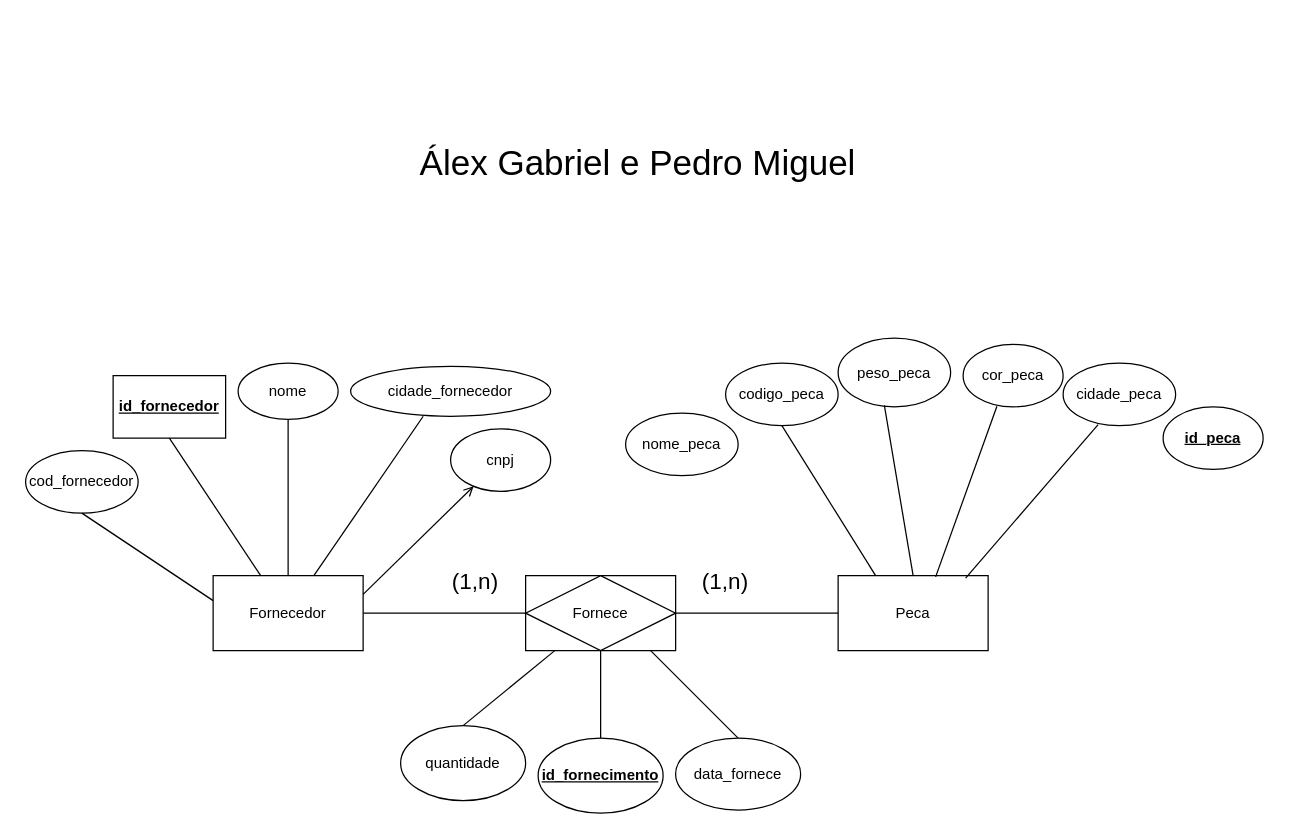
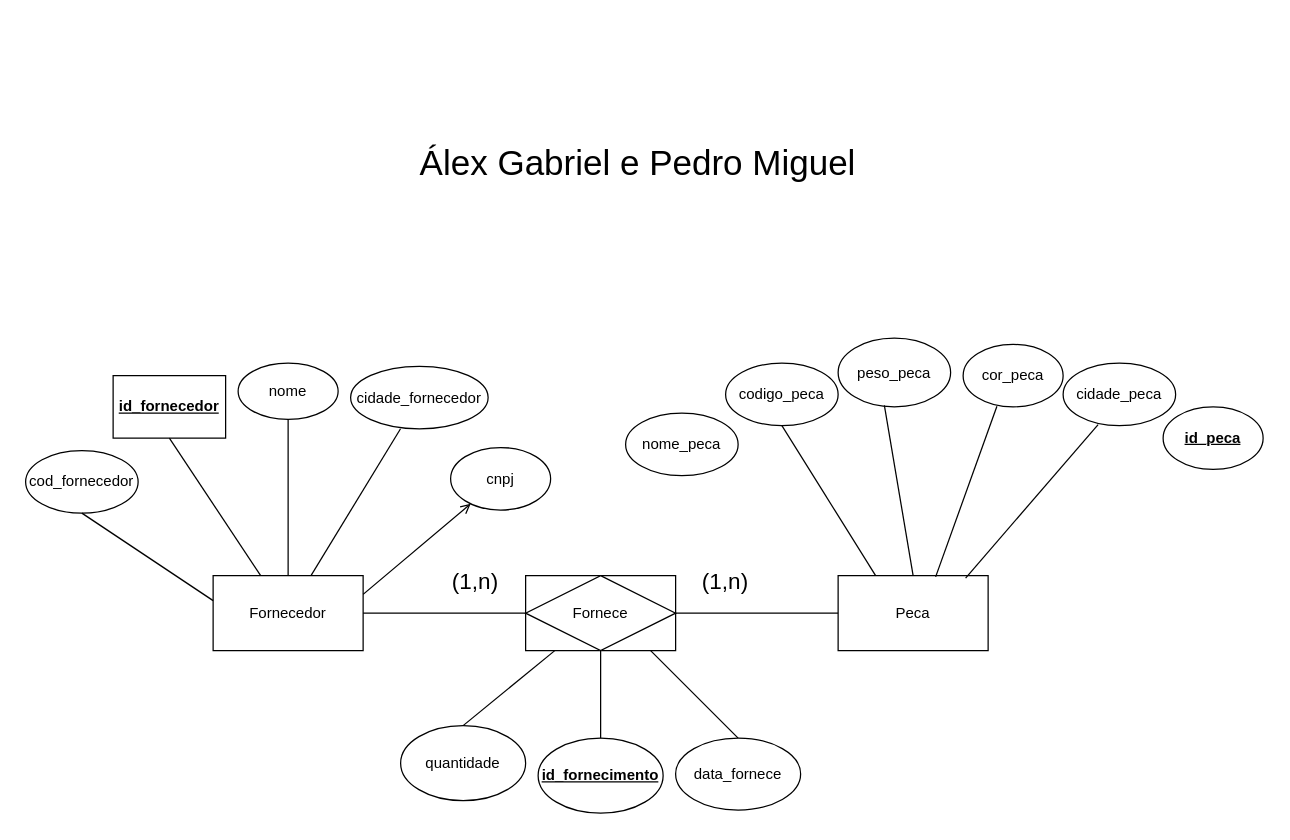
node "cidade_fornecedor": size 200x50 -> 138x63
node "cnpj": moved (501, 460) -> (501, 479)
